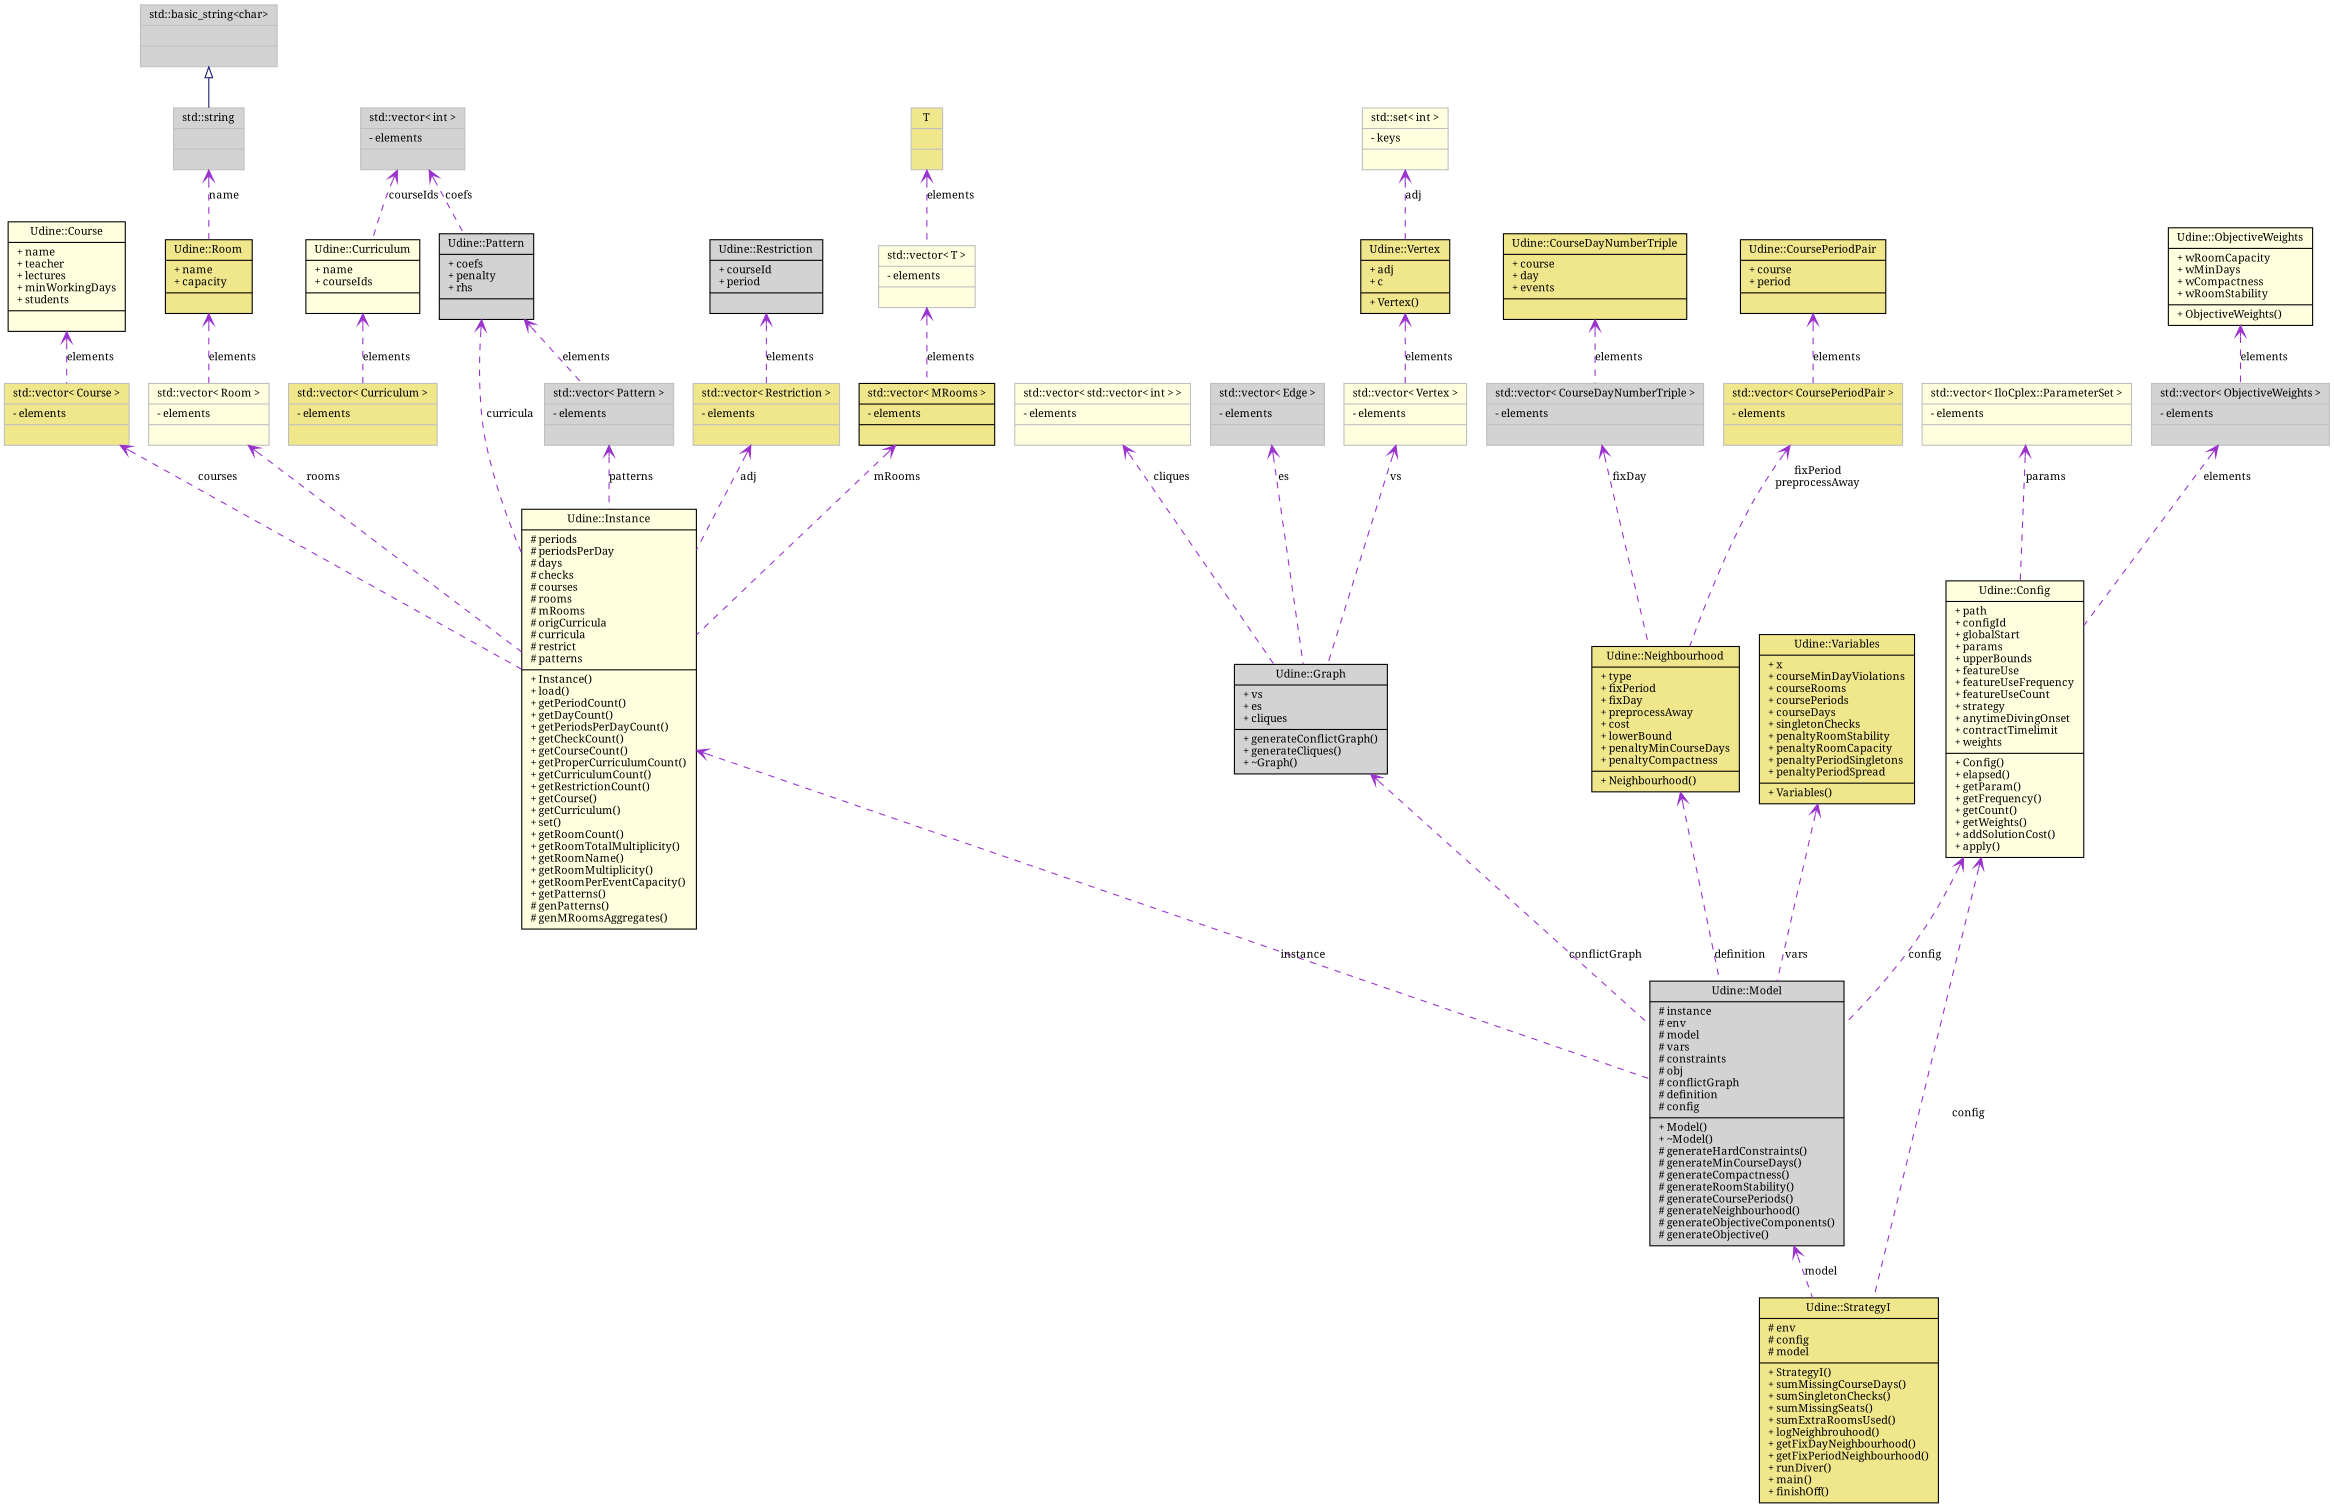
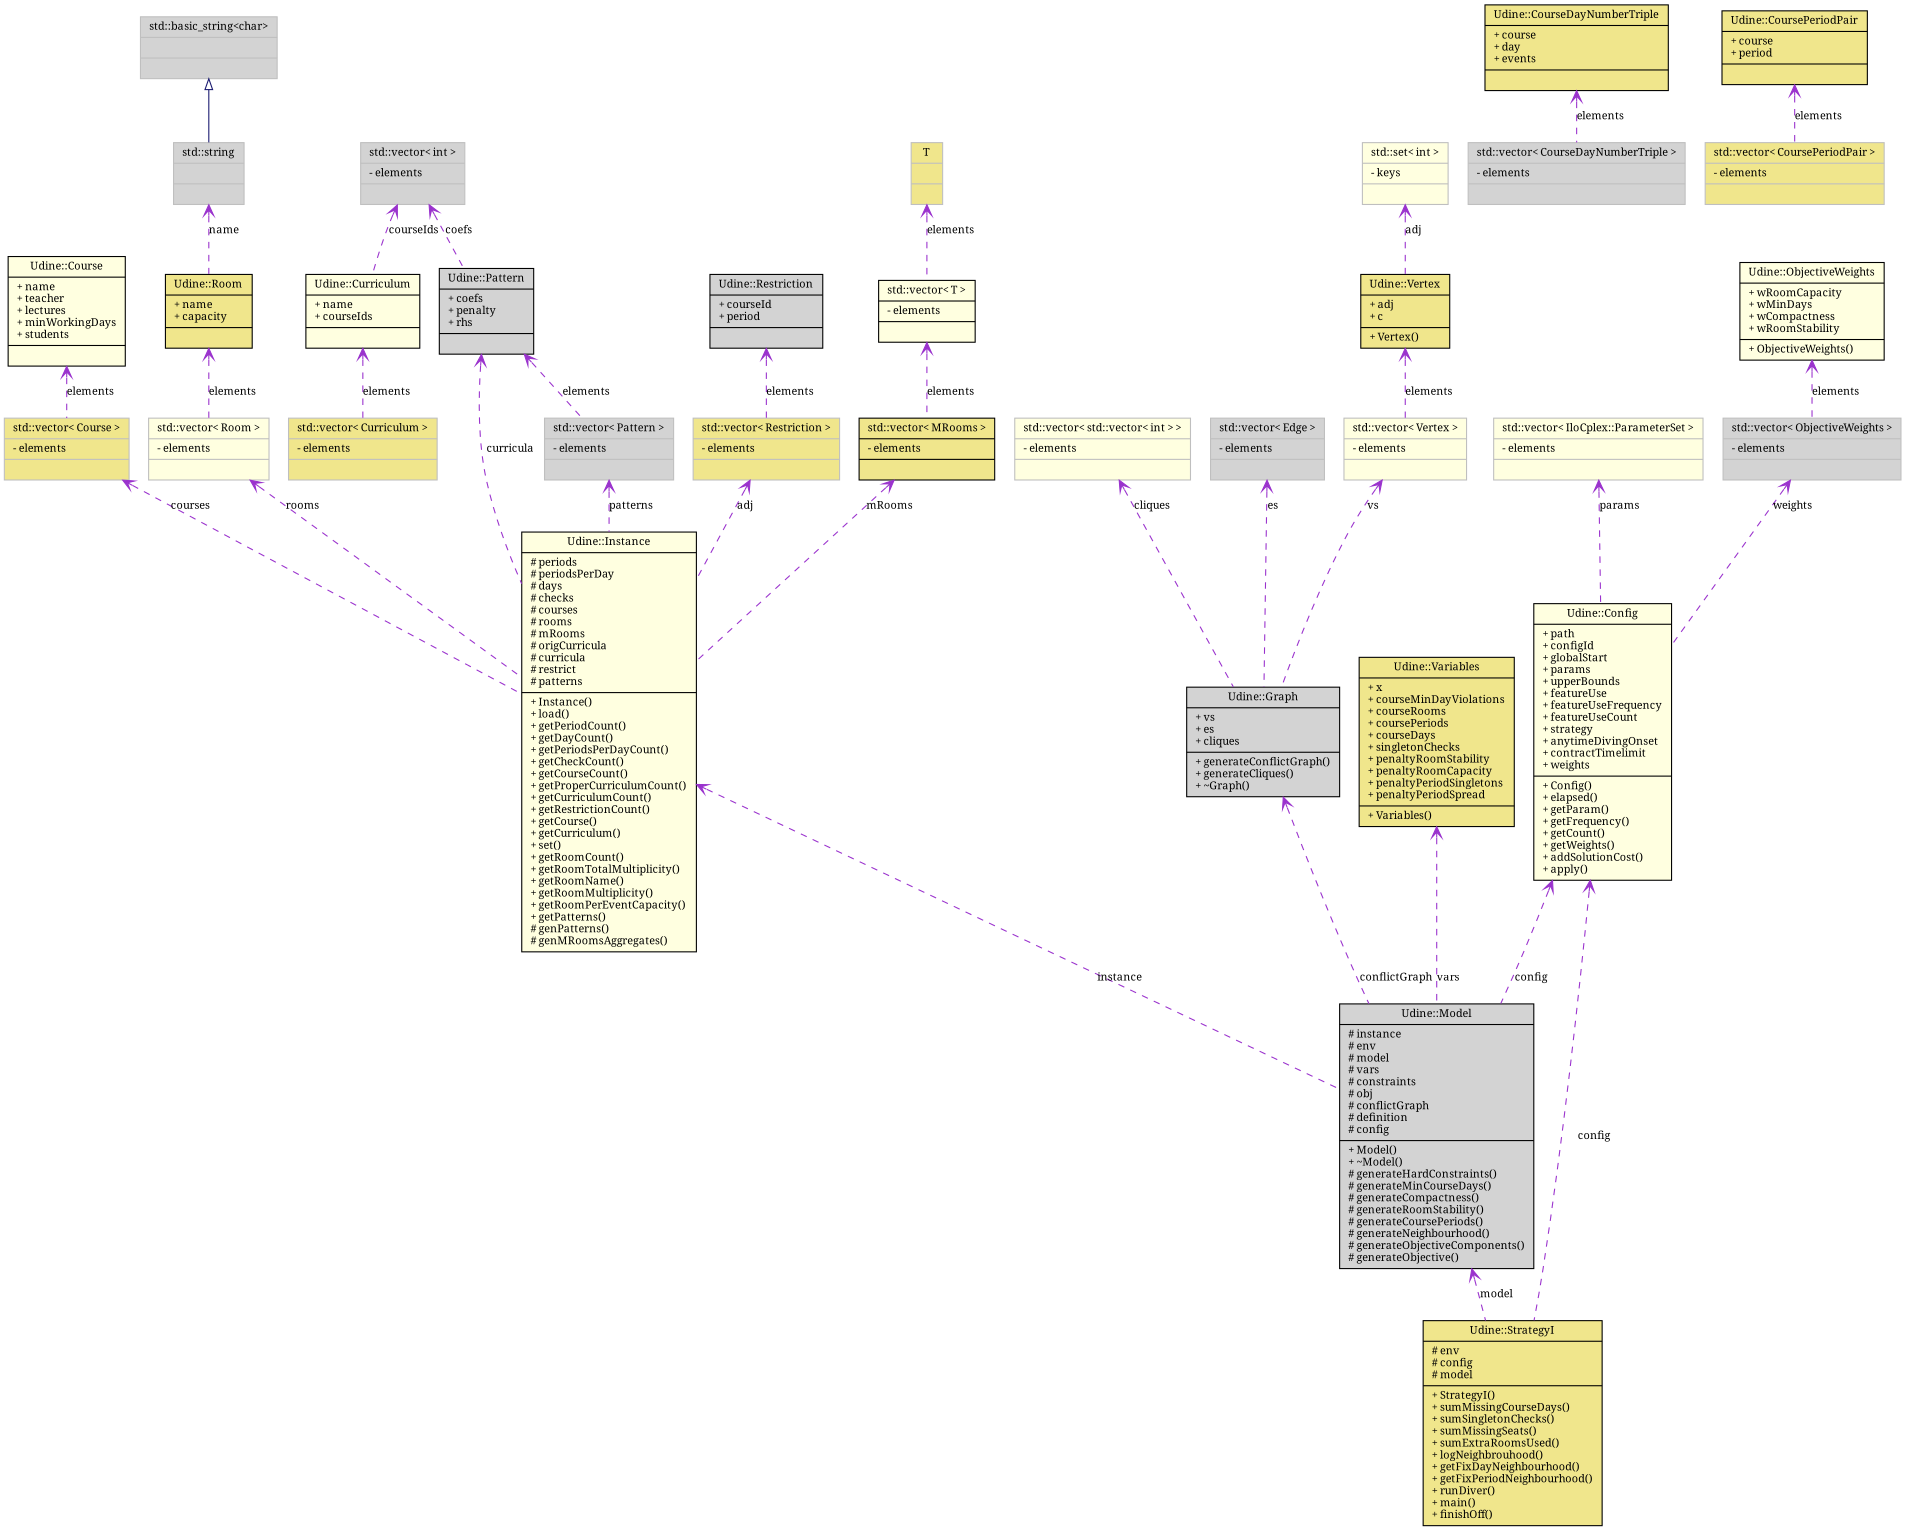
node "std::vector< T >": color grey75 -> black
edge "Udine::Config" -> "std::vector< ObjectiveWeights >": label "elements" -> "weights"
node "Udine::Neighbourhood": removed
